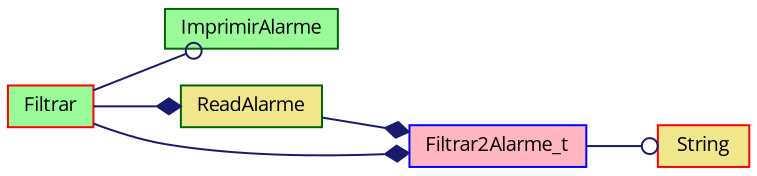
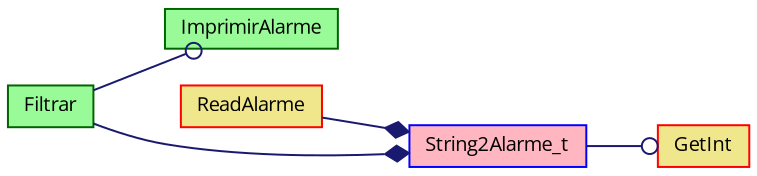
node "Filtrar": color red -> darkgreen
edge "Filtrar" -> "ReadAlarme": removed
node "ReadAlarme": color darkgreen -> red
node "Filtrar2Alarme_t": label "Filtrar2Alarme_t" -> "String2Alarme_t"
node "String": label "String" -> "GetInt"
